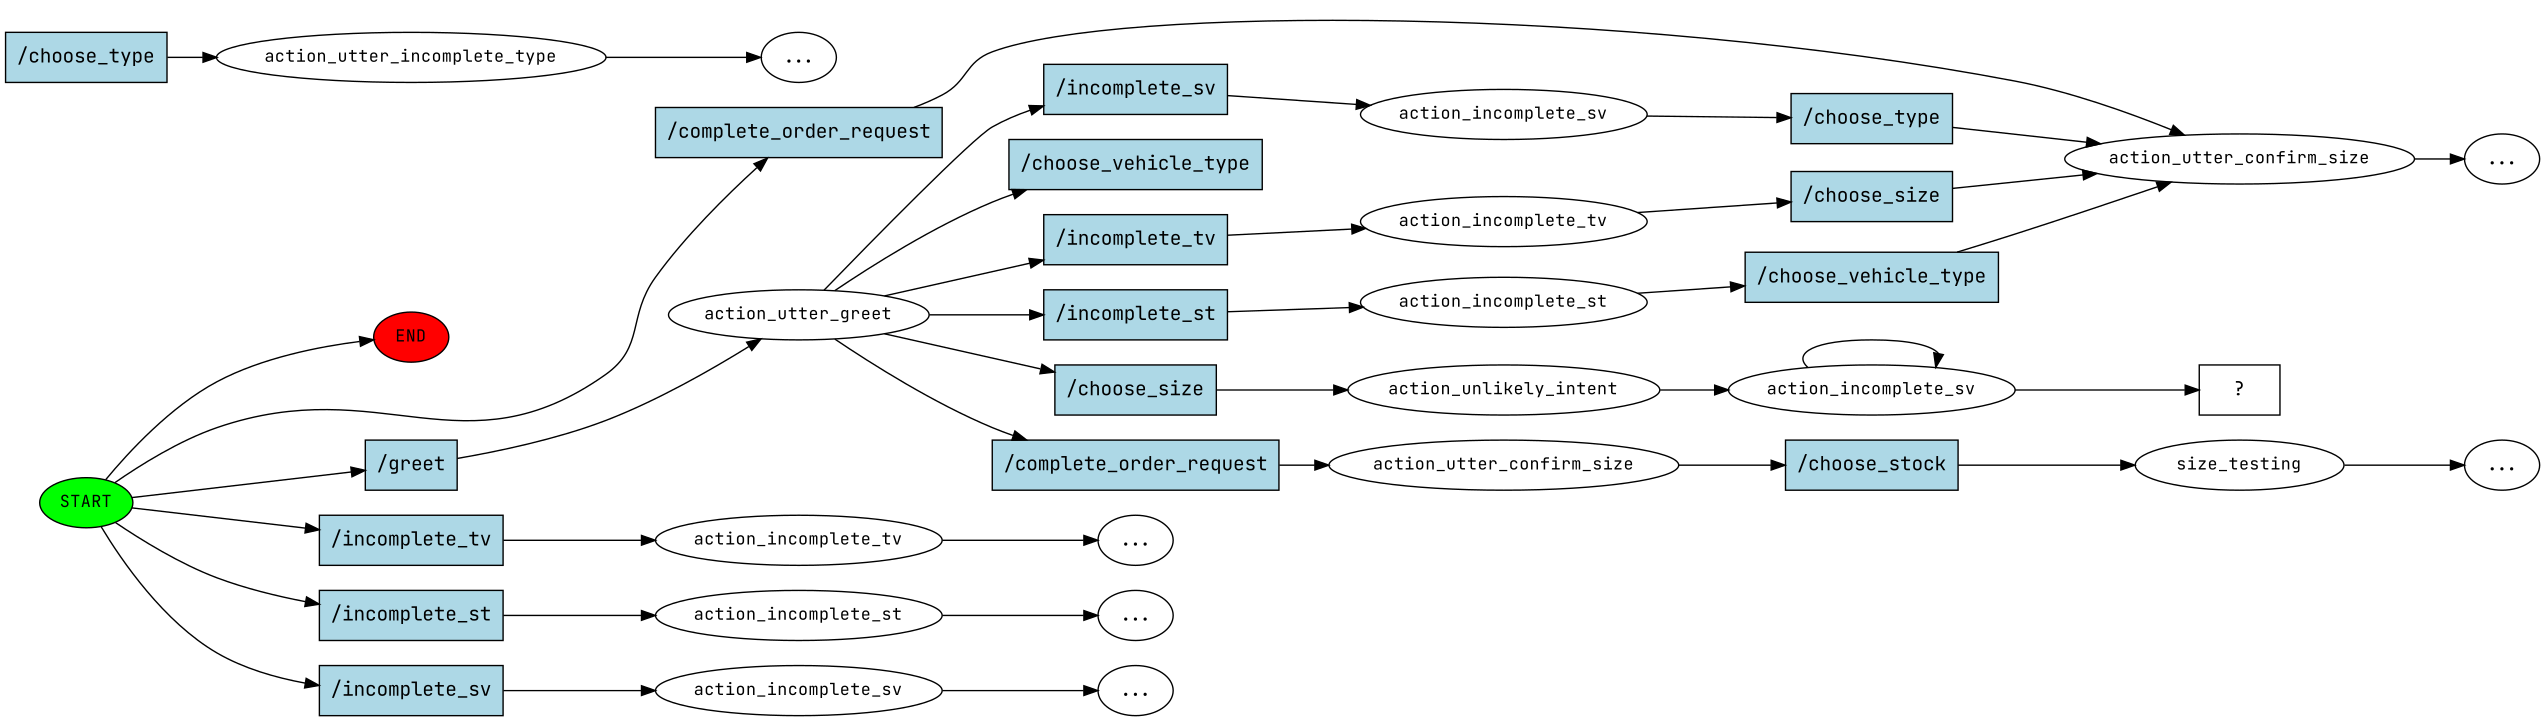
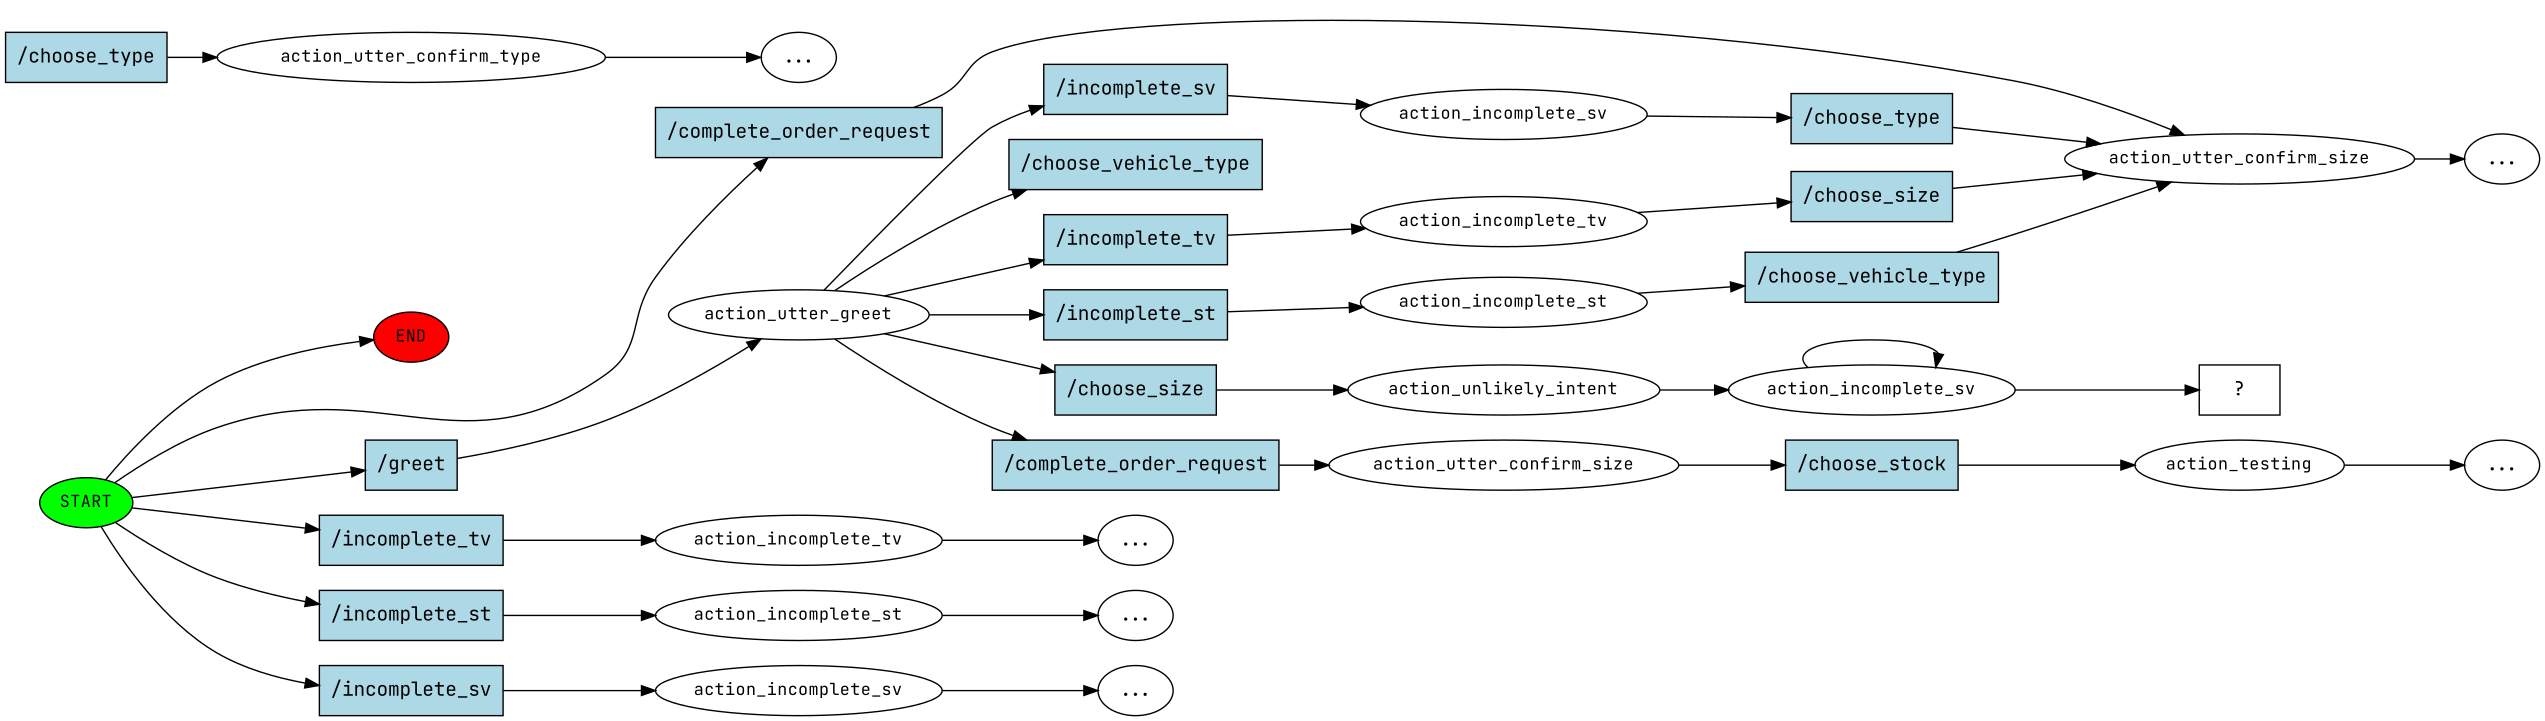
node "action_utter_incomplete_type": label "action_utter_incomplete_type" -> "action_utter_confirm_type"
node "size_testing": label "size_testing" -> "action_testing"
